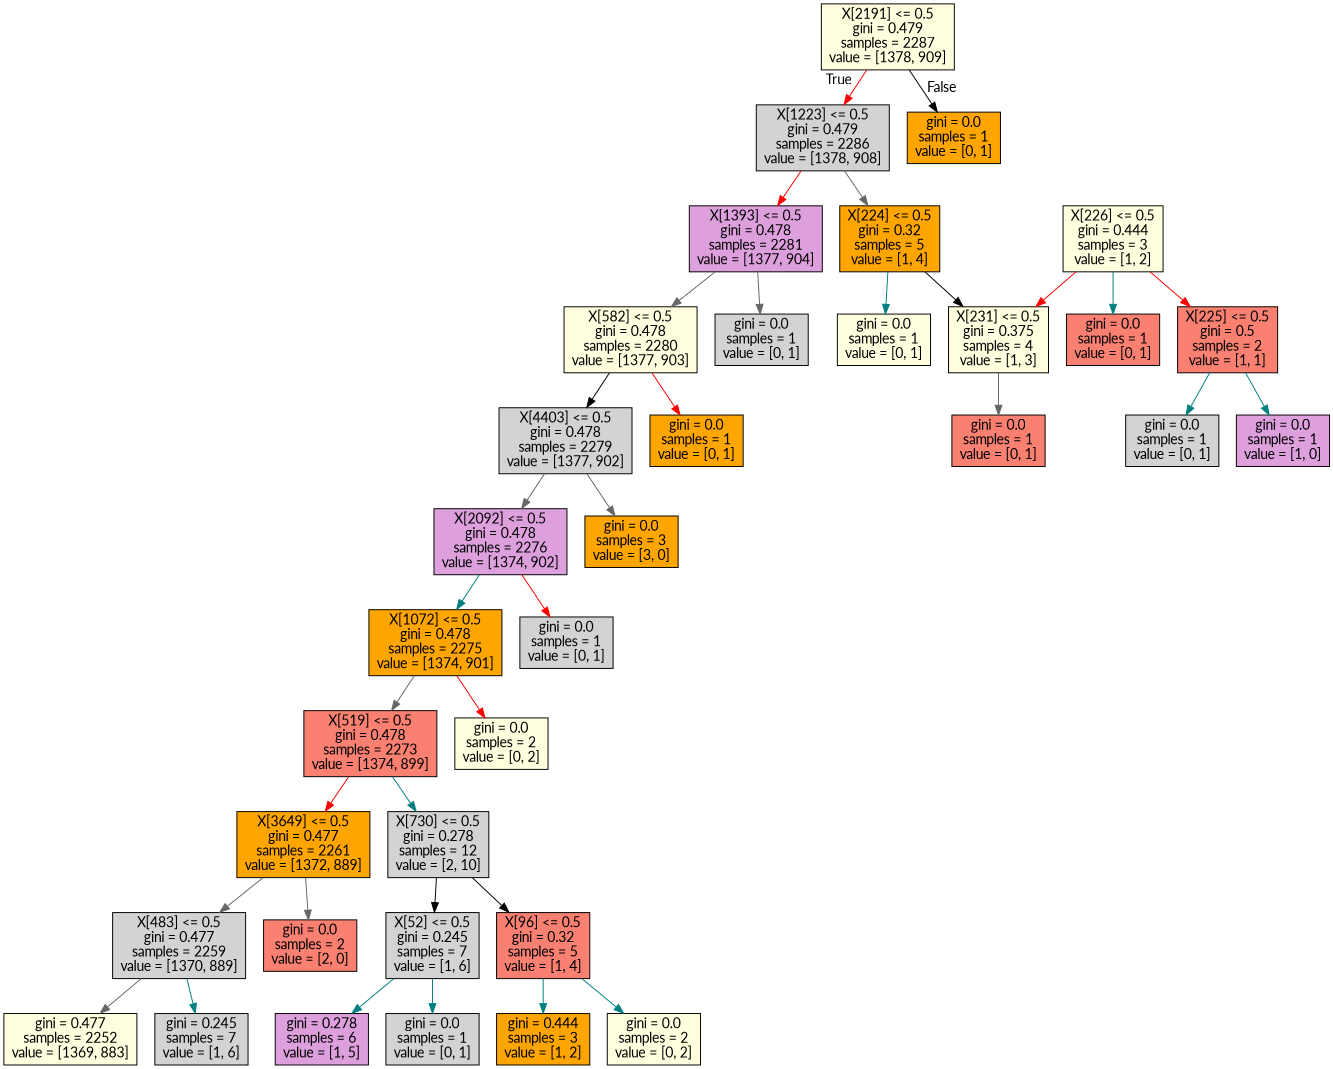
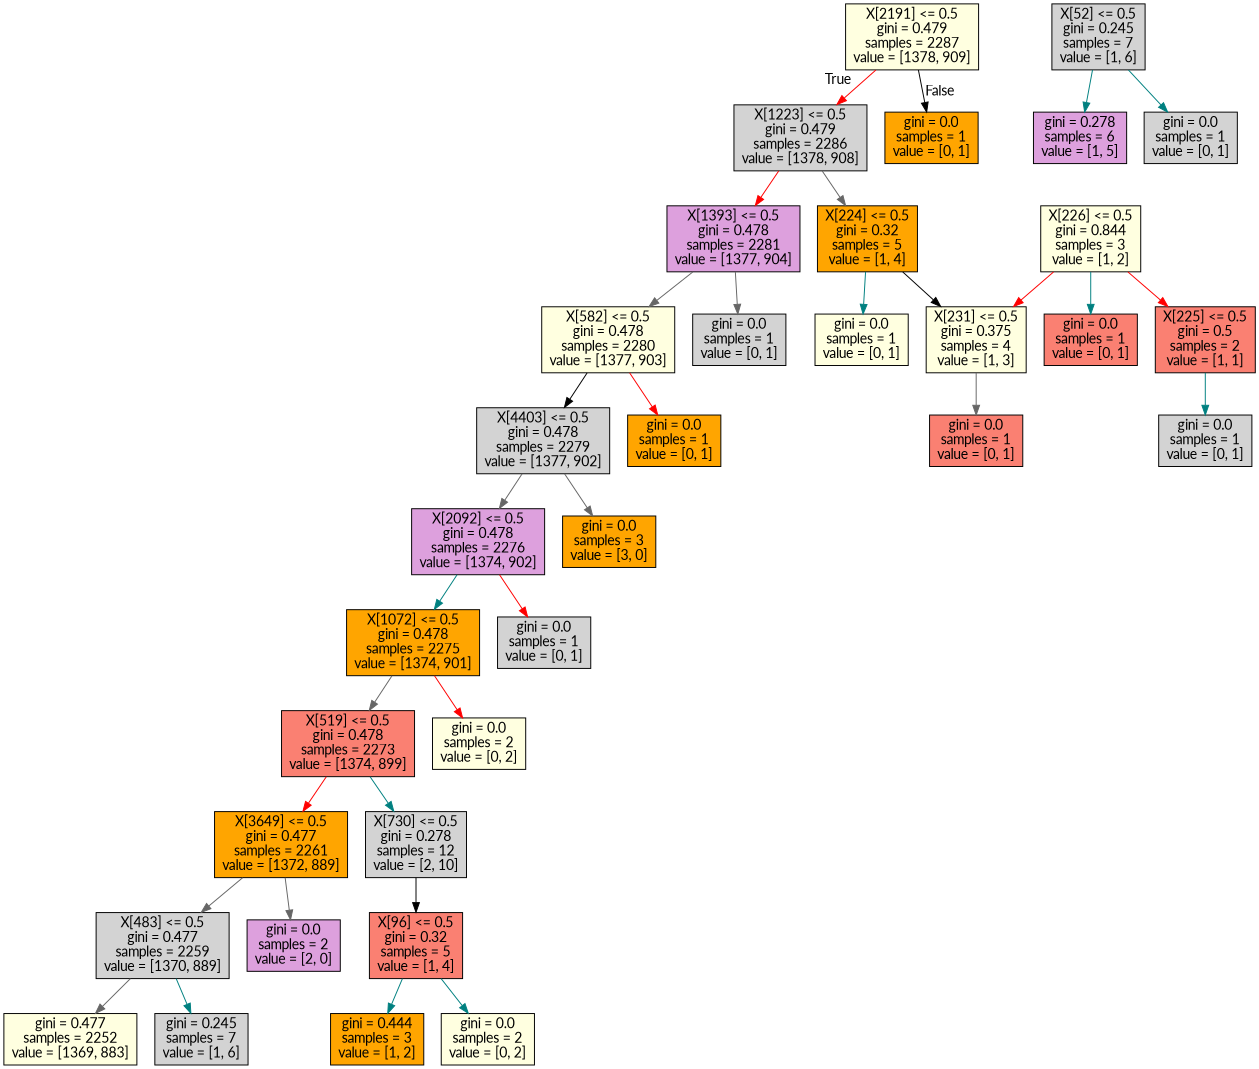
node "X[226] <= 0.5 gini = 0.444 samples = 3 value = [1, 2]": label "X[226] <= 0.5 gini = 0.444 samples = 3 value = [1, 2]" -> "X[226] <= 0.5 gini = 0.844 samples = 3 value = [1, 2]"
node "gini = 0.0 samples = 1 value = [1, 0]": removed
edge "X[730] <= 0.5 gini = 0.278 samples = 12 value = [2, 10]" -> "X[52] <= 0.5 gini = 0.245 samples = 7 value = [1, 6]": removed
node "gini = 0.0 samples = 2 value = [2, 0]": fillcolor salmon -> plum
